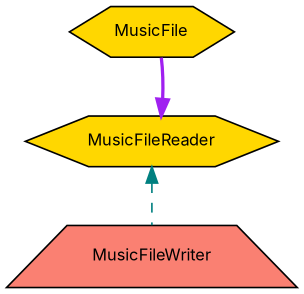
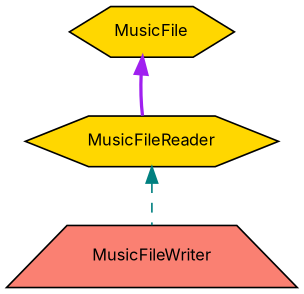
edge "MusicFile" -> "MusicFileReader": reversed
